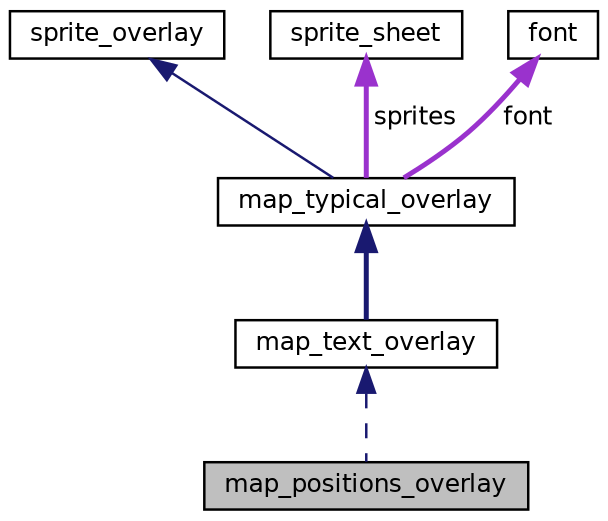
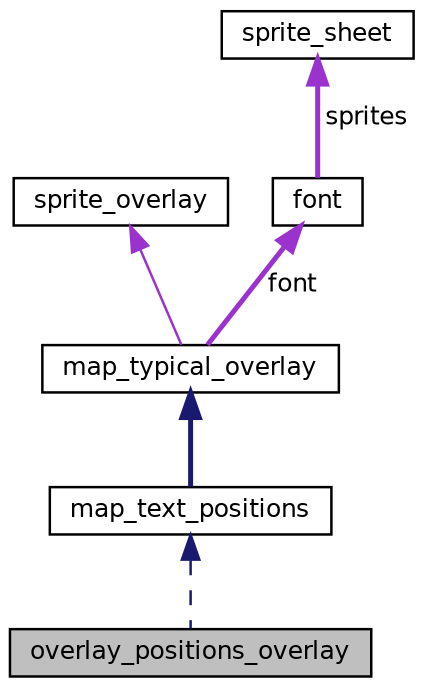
edge "map_typical_overlay" -> "sprite_overlay": color midnightblue -> darkorchid3
edge "map_typical_overlay" -> "sprite_sheet": now "font" -> "sprite_sheet"
node "map_text_overlay": label "map_text_overlay" -> "map_text_positions"
node "map_positions_overlay": label "map_positions_overlay" -> "overlay_positions_overlay"
